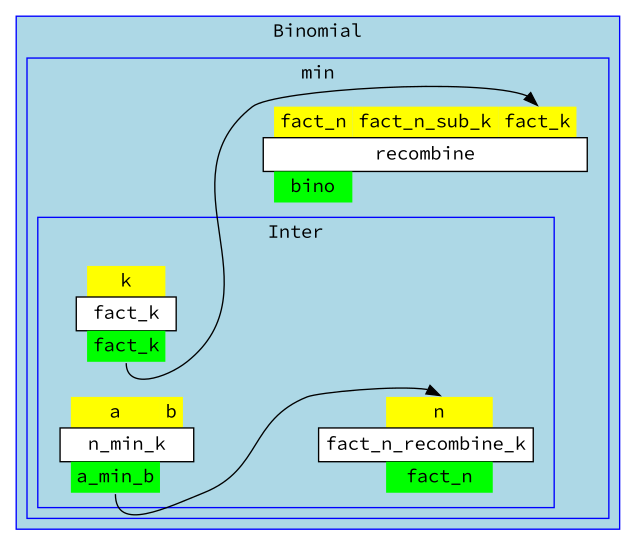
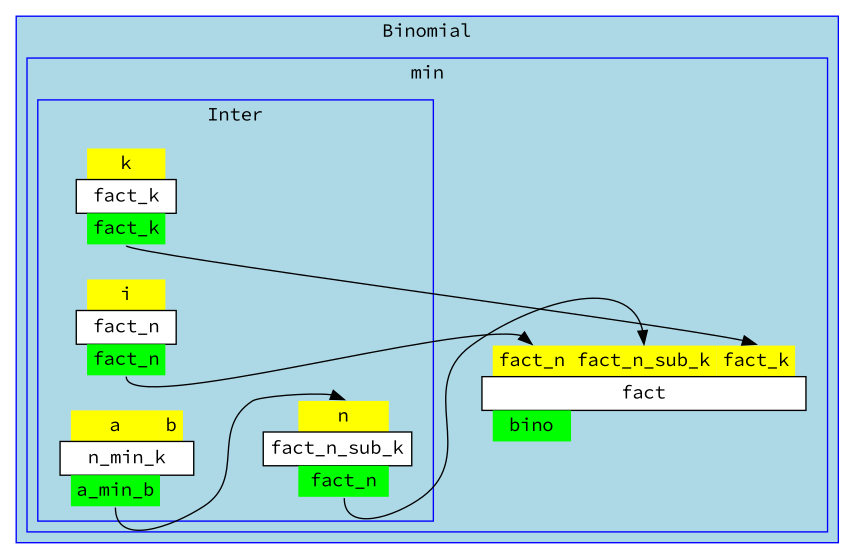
node "fact_n": text "recombine" -> "fact"
node "i": added
edge "n" -> "fact_n": added
node "n": text "fact_n_recombine_k" -> "fact_n_sub_k"
